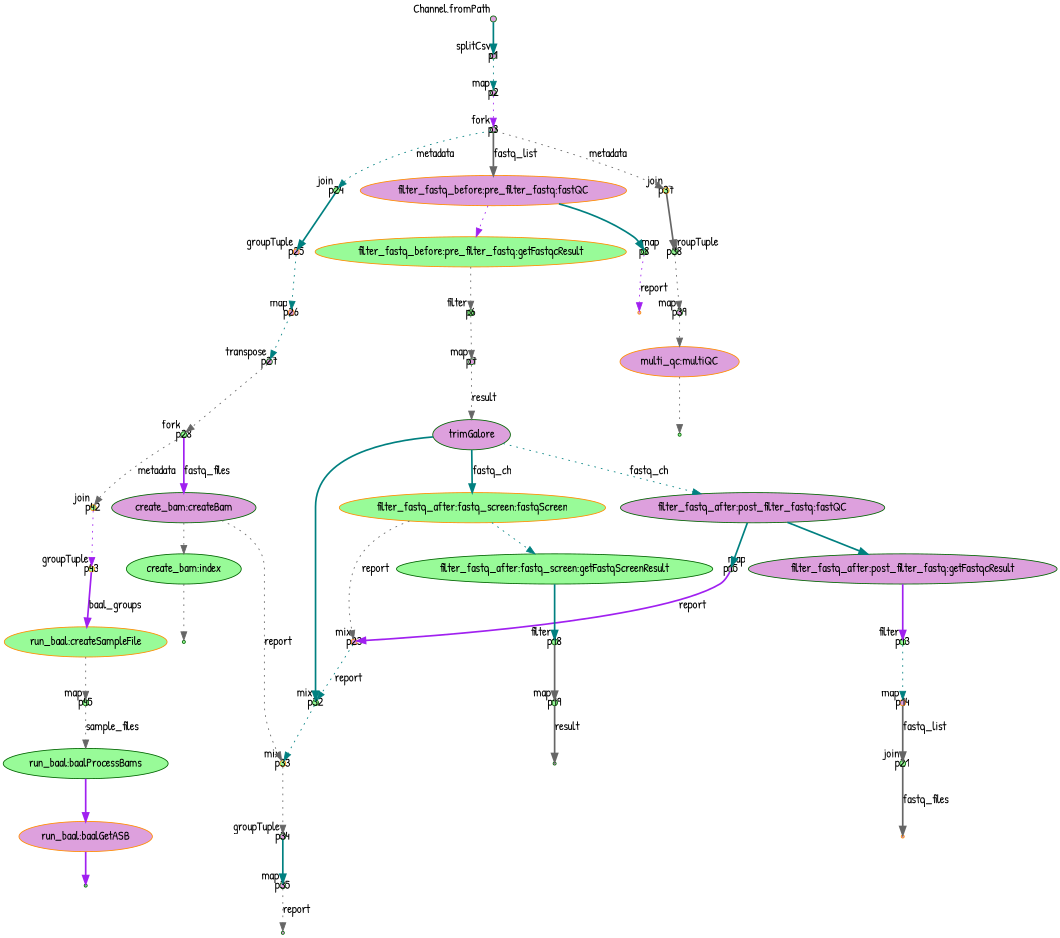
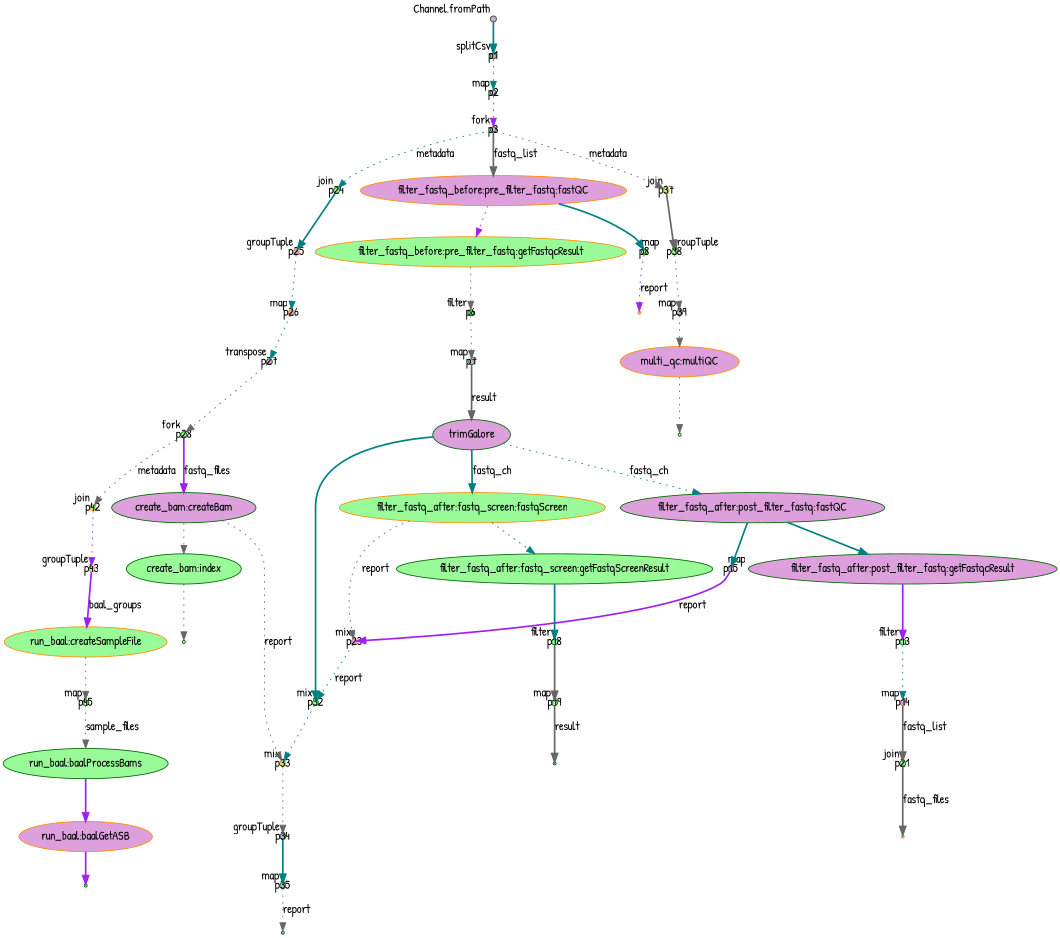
edge "p7 map" -> "trimGalore": style dotted -> bold
